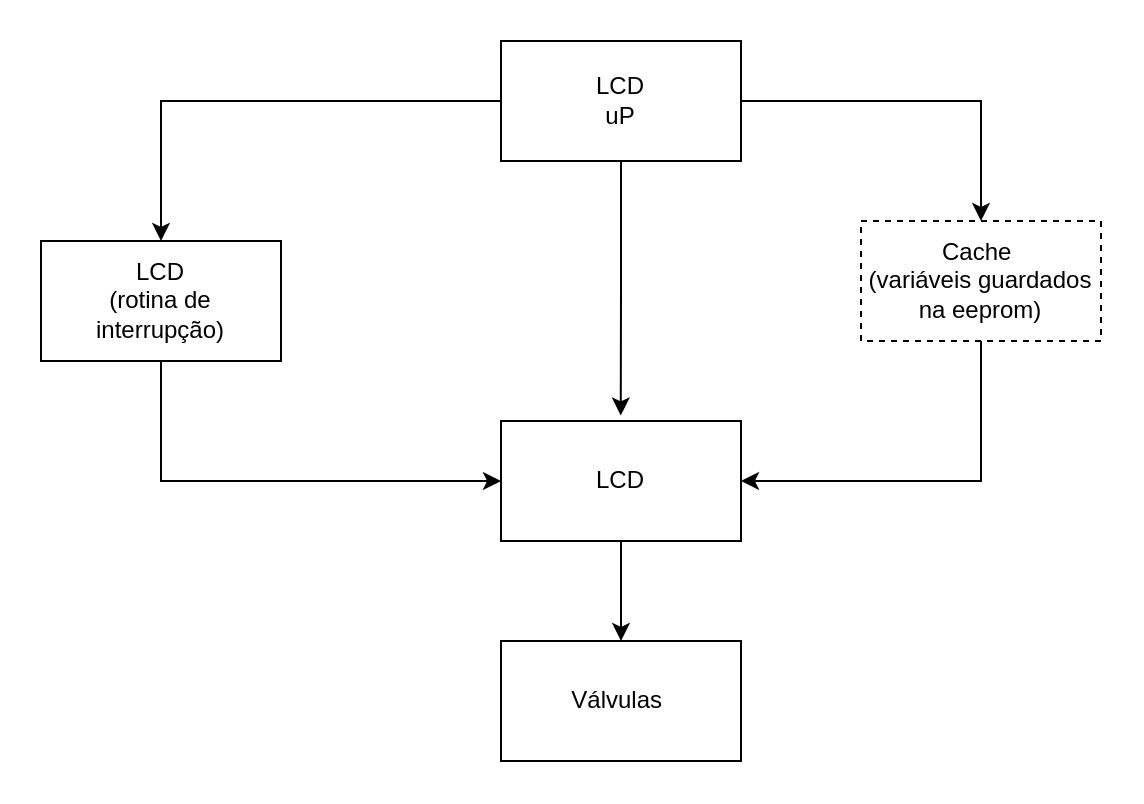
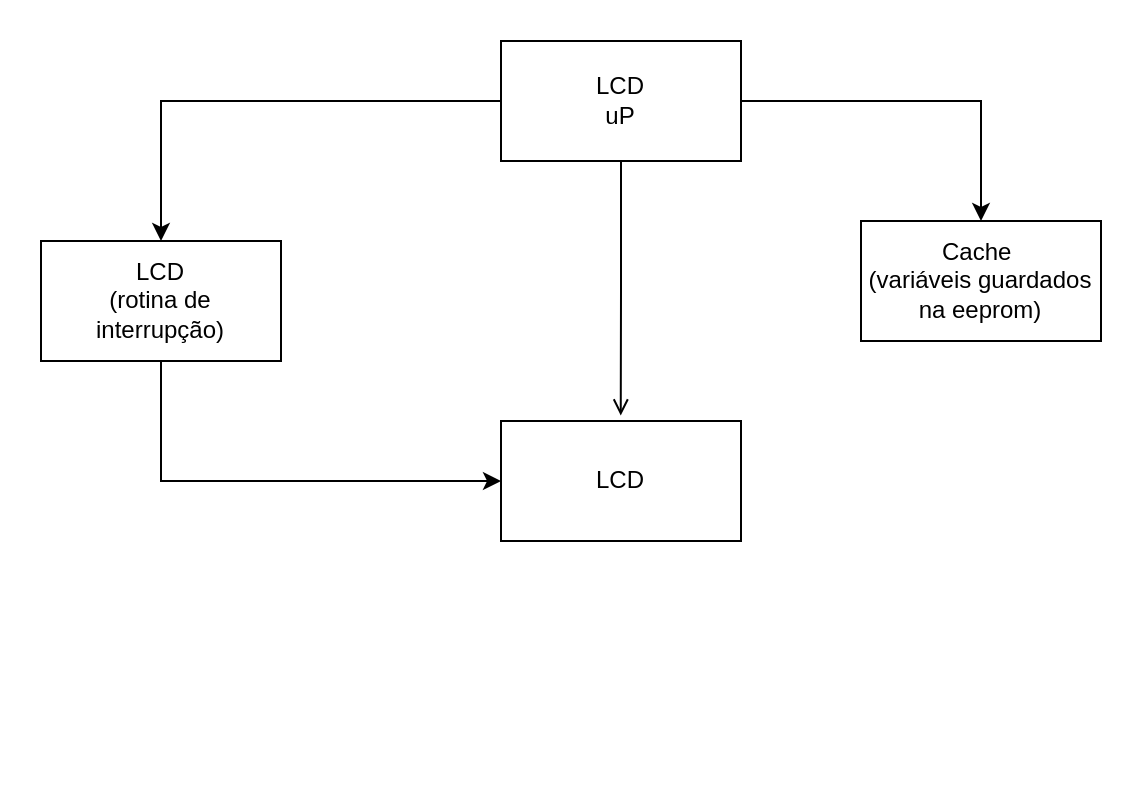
node "Cache (variáveis guardados na eeprom)": style dashed -> solid
edge "LCD uP" -> "LCD": arrowhead classic -> open
edge "Cache (variáveis guardados na eeprom)" -> "LCD": removed
edge "LCD" -> "Válvulas": removed
node "Válvulas": removed
